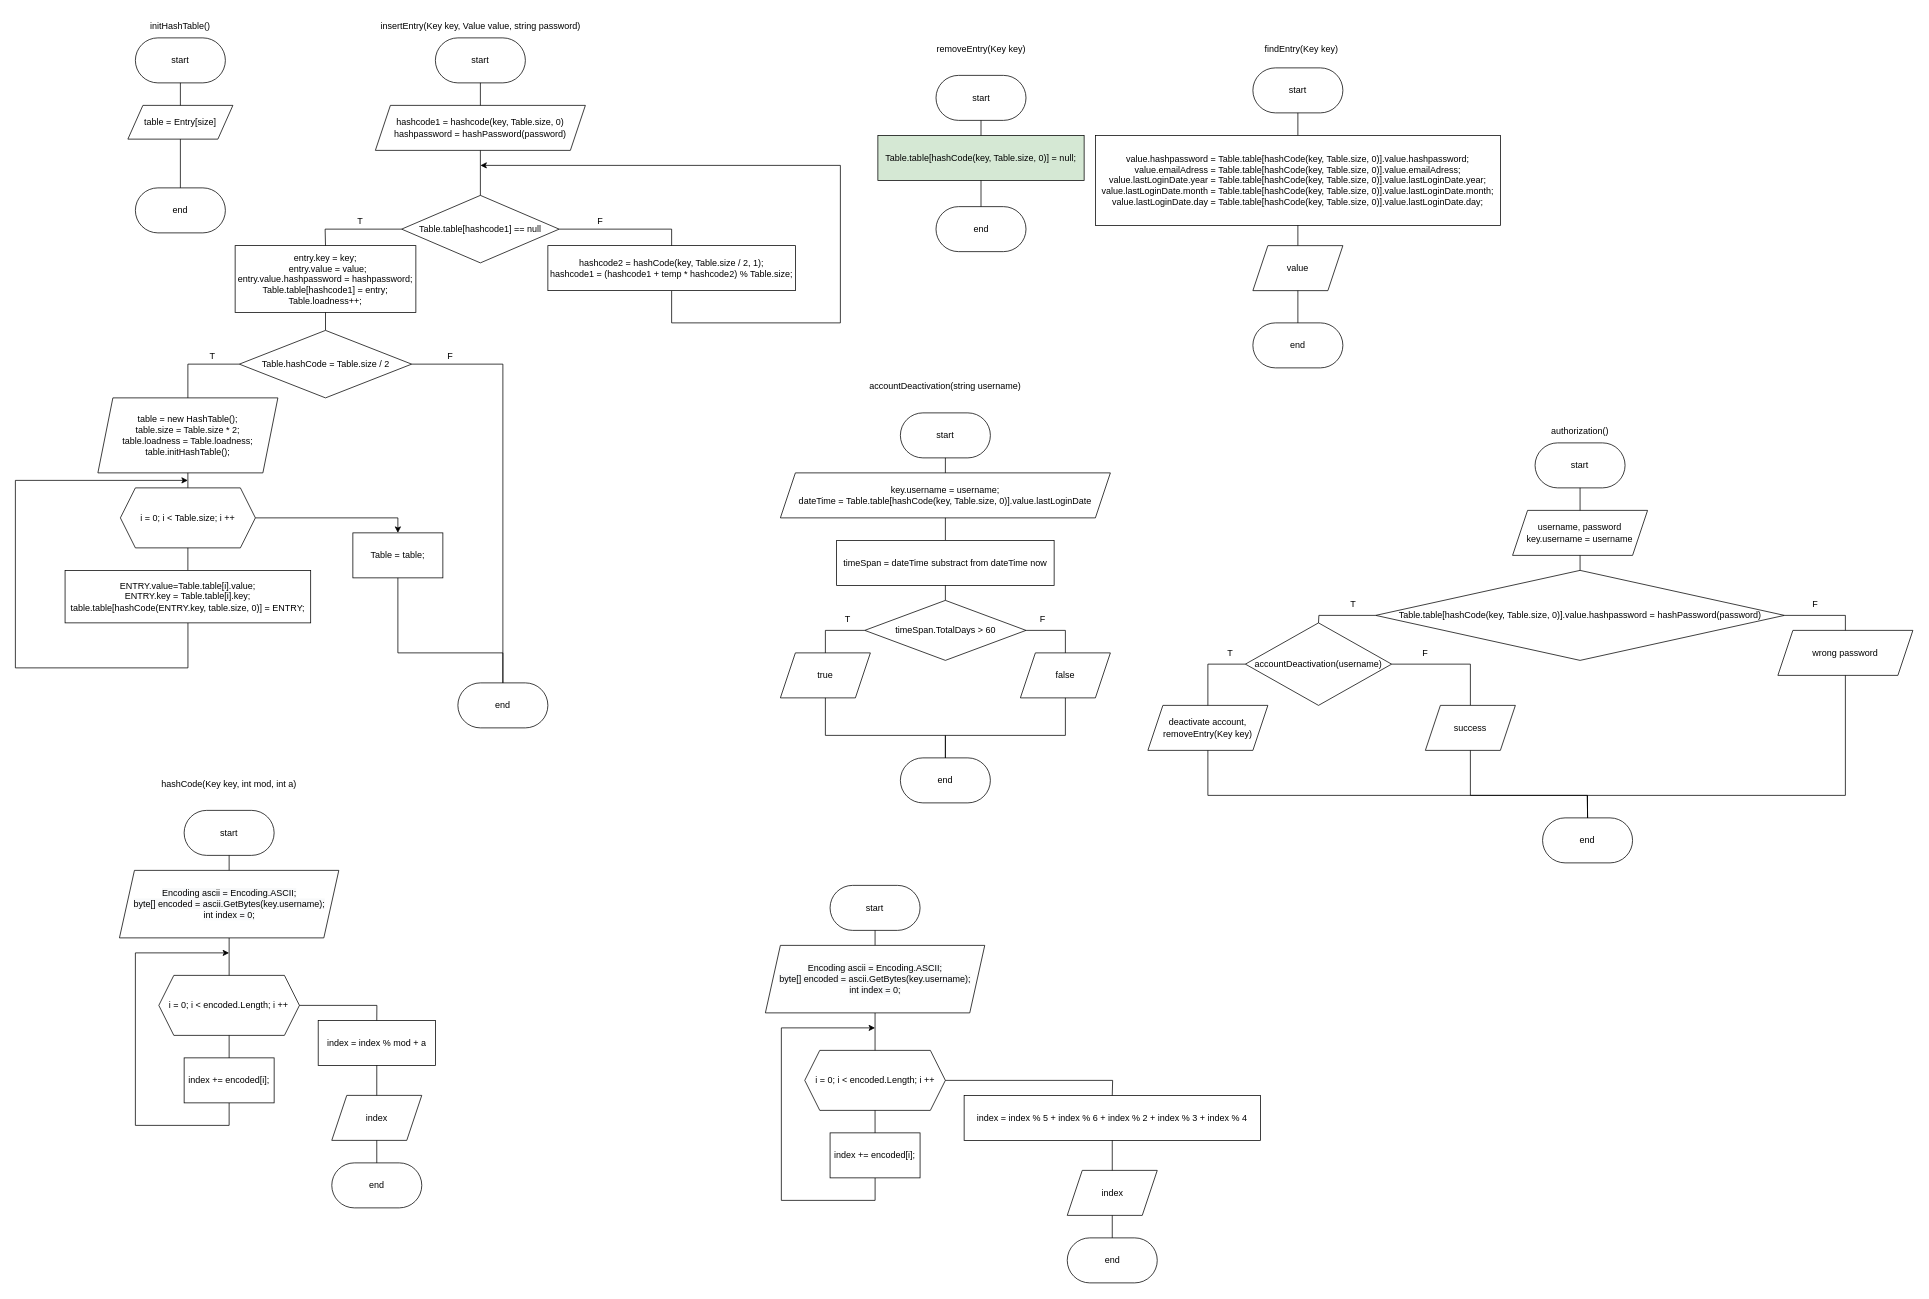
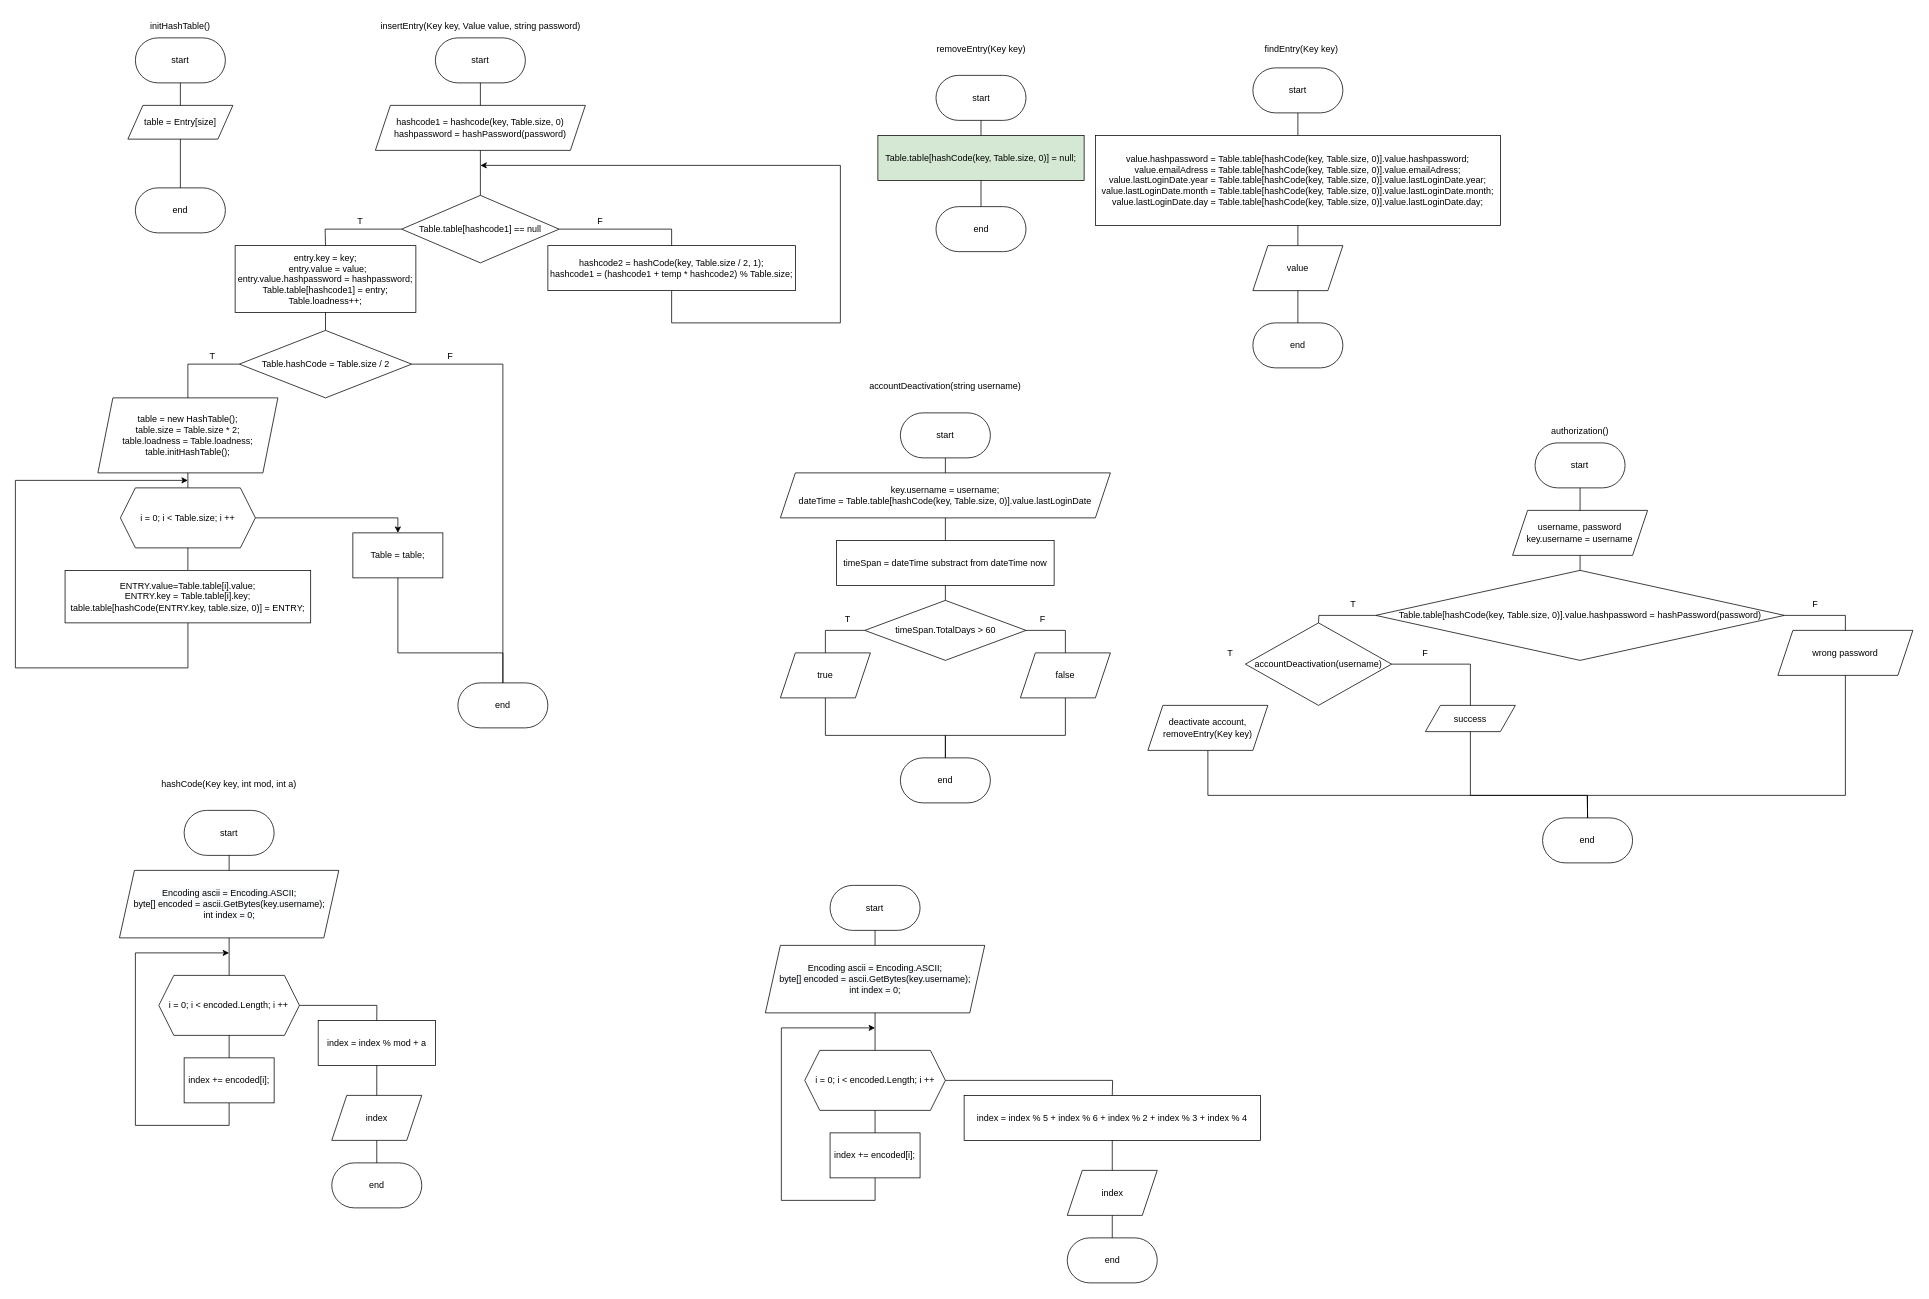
edge "accountDeactivation(username)" -- "deactivate account, removeEntry(Key key)": removed
node "success": size 90x45 -> 90x26
